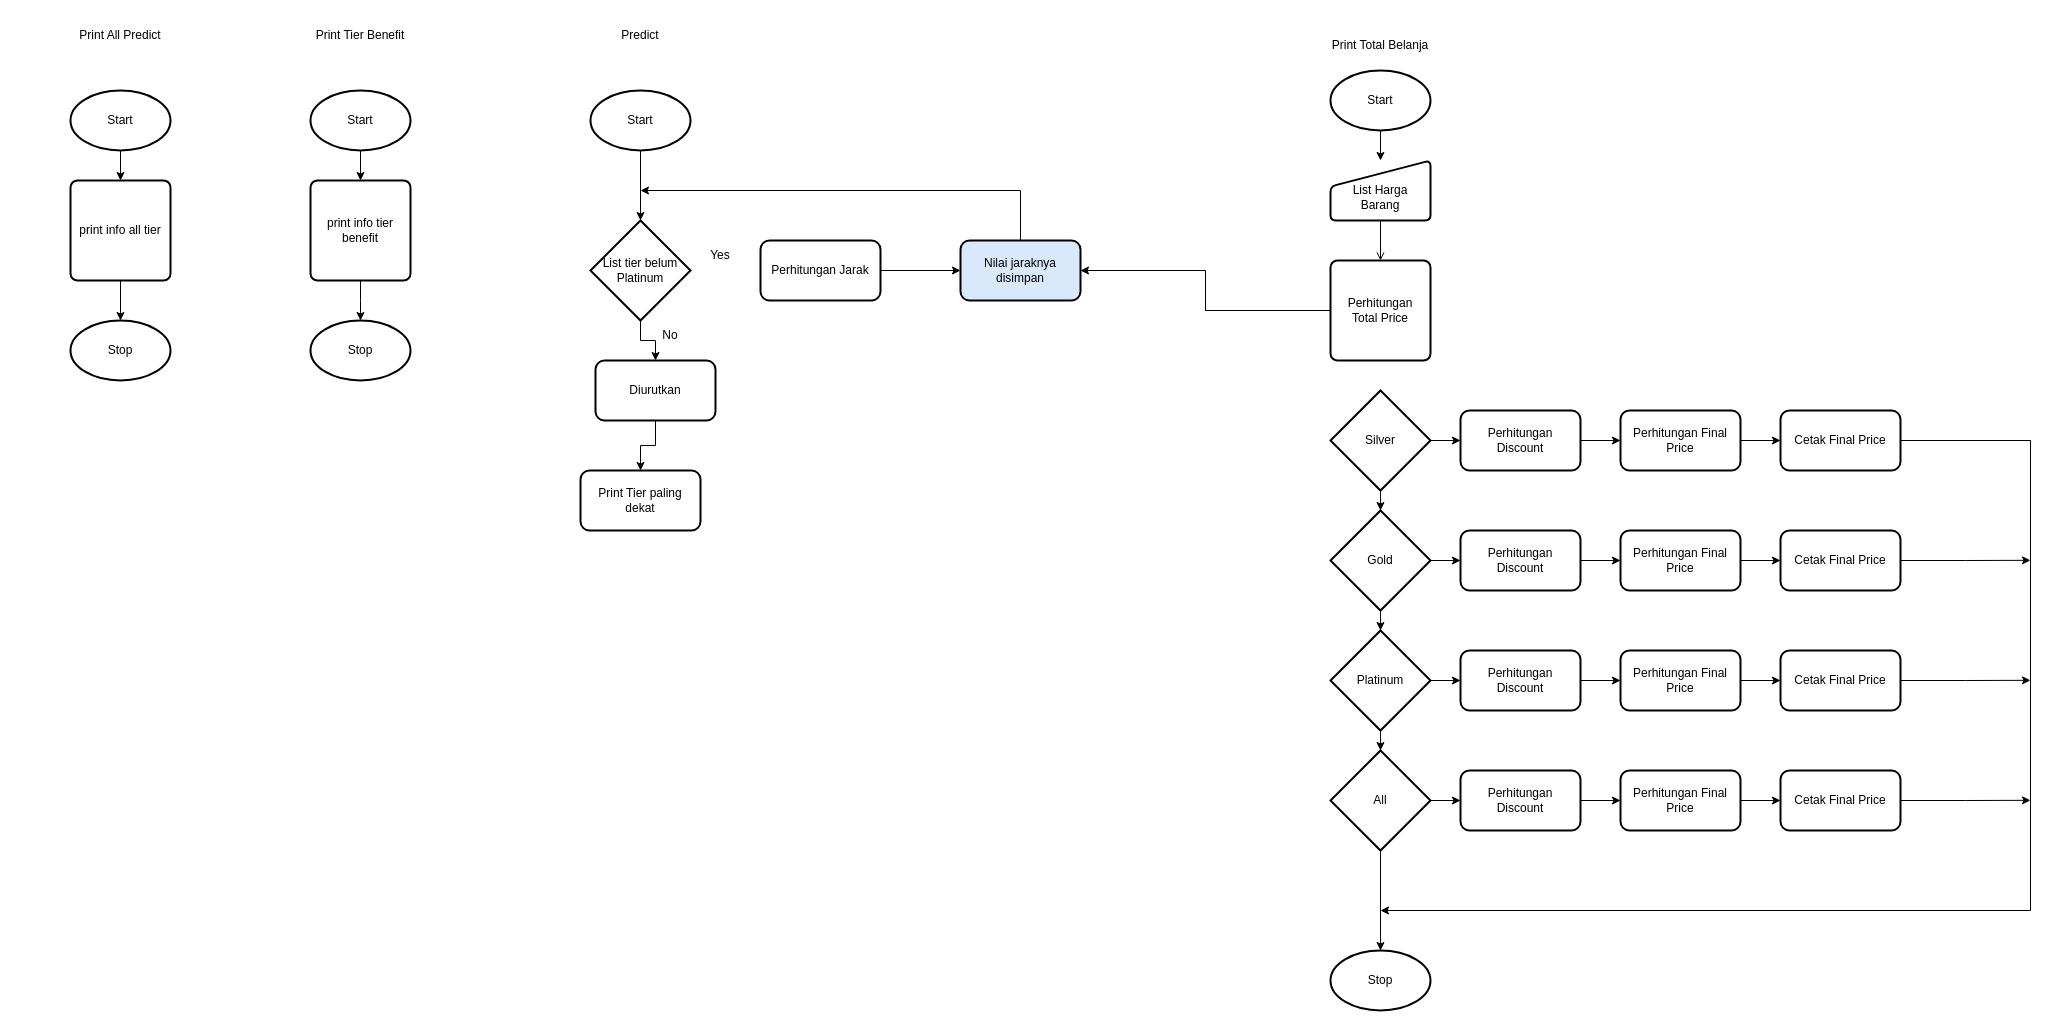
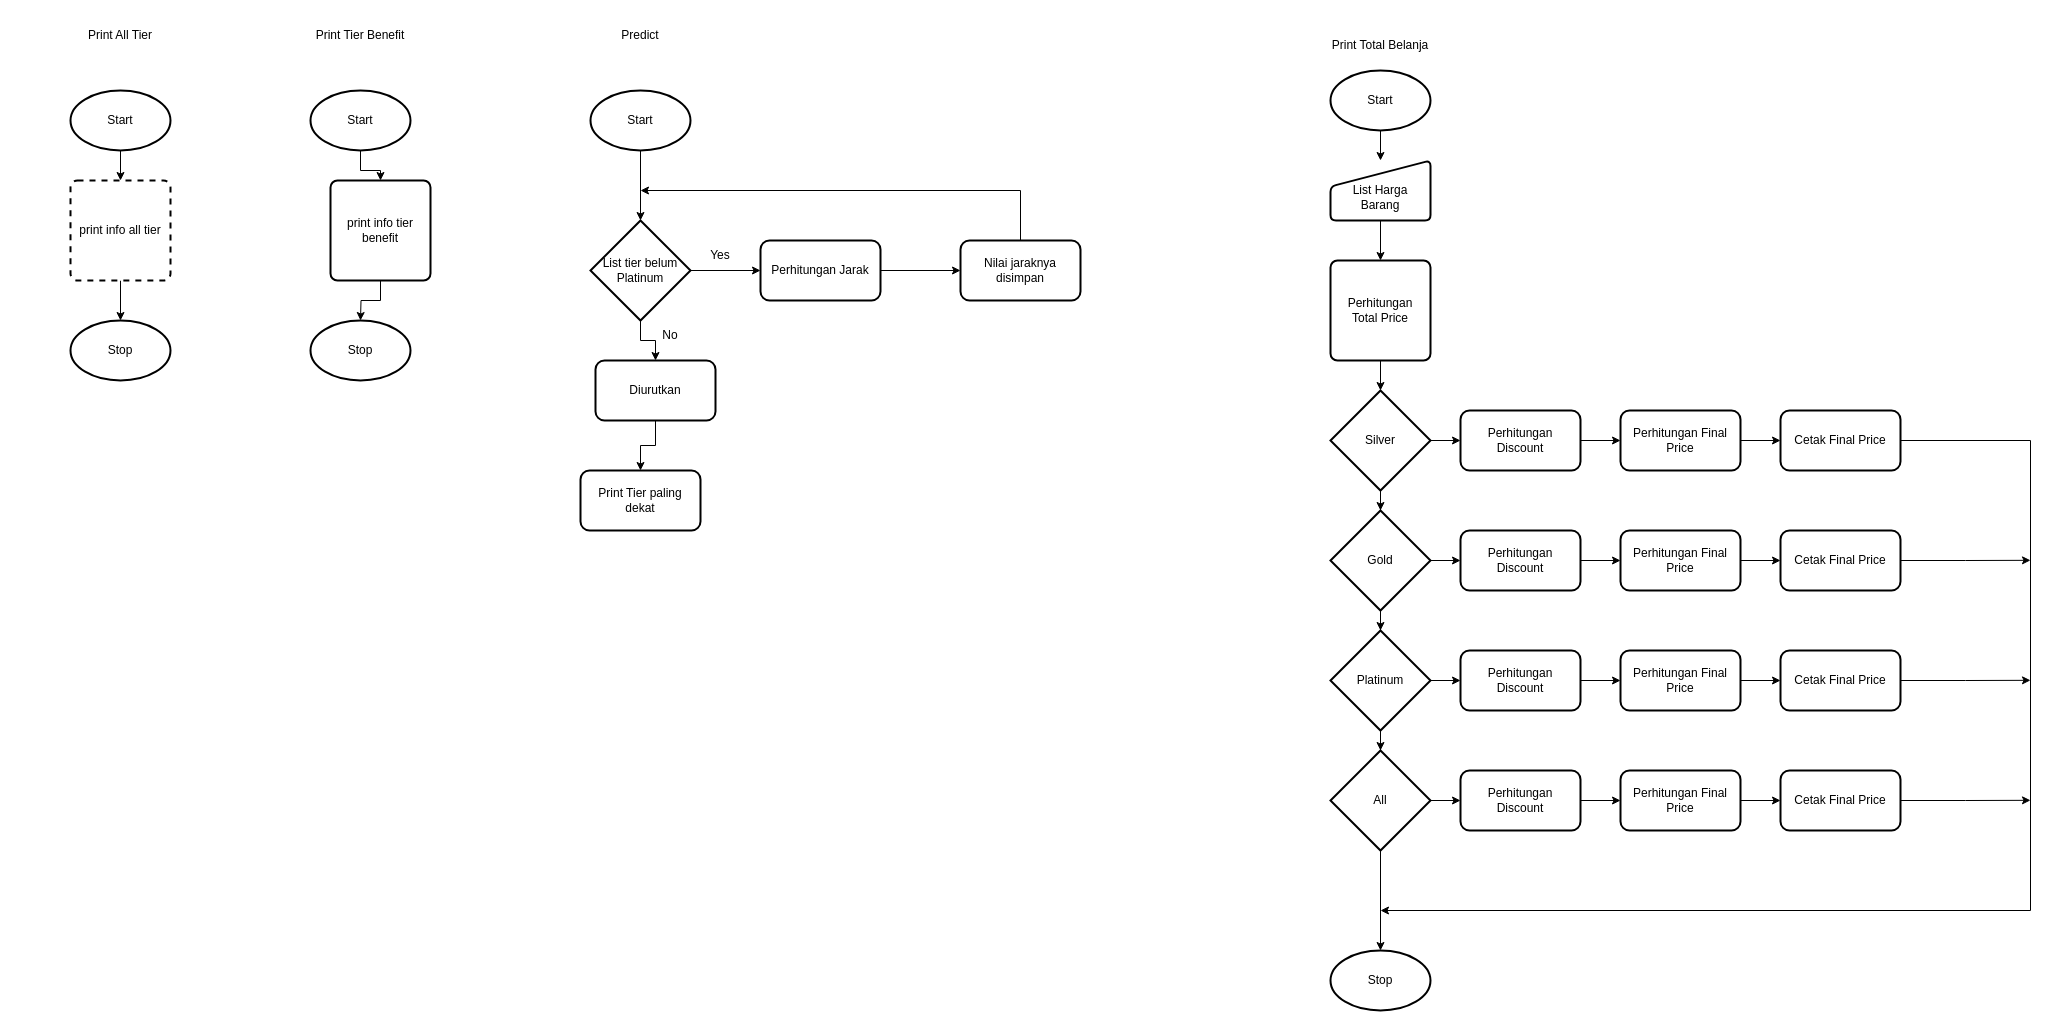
node "Print All Predict": label "Print All Predict" -> "Print All Tier"
node "print info all tier": style solid -> dashed
node "print info tier benefit": moved (361, 231) -> (381, 231)
edge "List Harga Barang" -> "Perhitungan Total Price": arrowhead open -> classic
edge "List tier belum Platinum" -> "Perhitungan Jarak": added
node "Nilai jaraknya disimpan": fillcolor #dae8fc -> #ffffff
edge "Perhitungan Total Price" -> "Nilai jaraknya disimpan": now "Perhitungan Total Price" -> "Silver"
